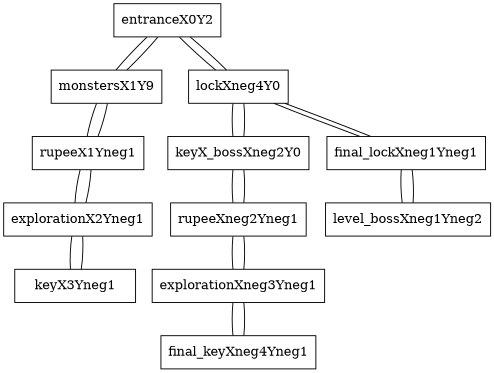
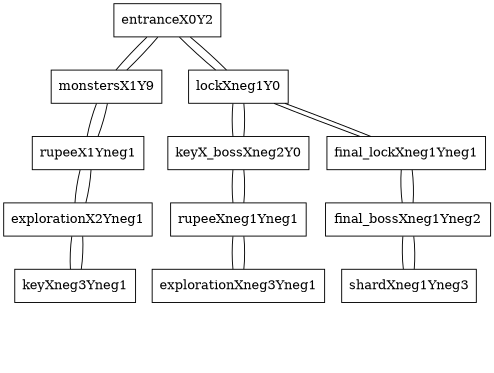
node "lockXneg4Y0": label "lockXneg4Y0" -> "lockXneg1Y0"
node "rupeeXneg2Yneg1": label "rupeeXneg2Yneg1" -> "rupeeXneg1Yneg1"
node "level_bossXneg1Yneg2": label "level_bossXneg1Yneg2" -> "final_bossXneg1Yneg2"
node "keyX3Yneg1": label "keyX3Yneg1" -> "keyXneg3Yneg1"
node "shardXneg1Yneg3": added
node "final_keyXneg4Yneg1": removed
